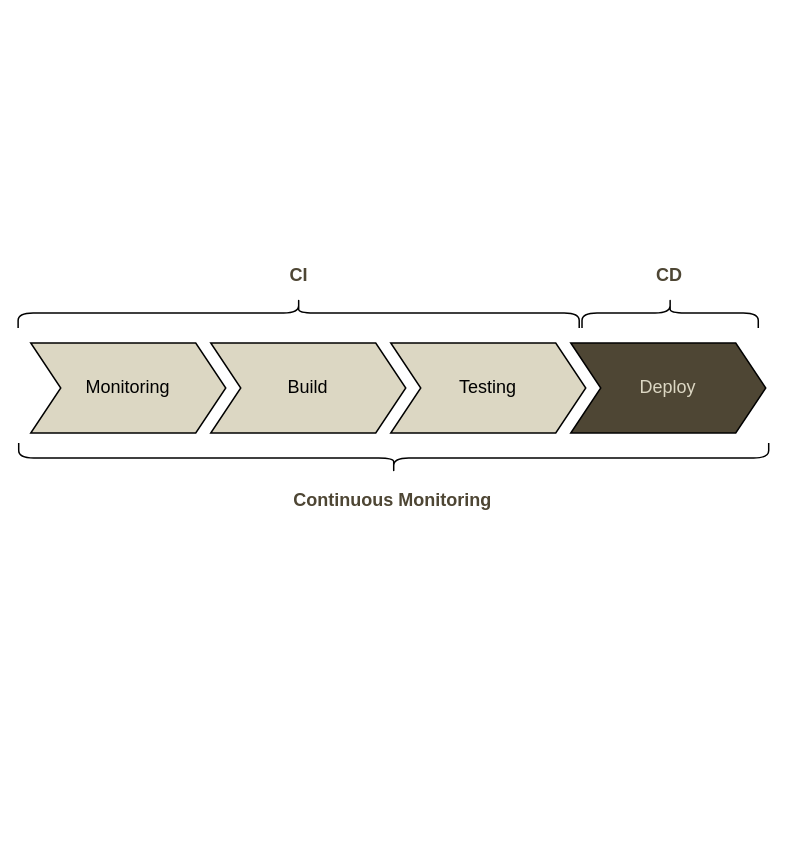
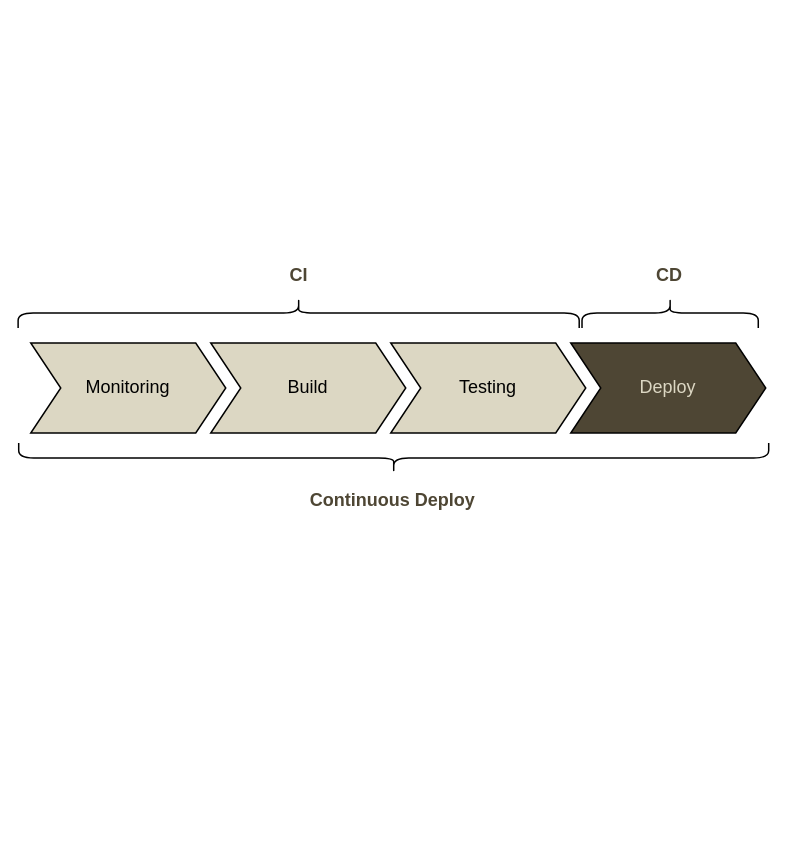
node "Continuous Monitoring": label "Continuous Monitoring" -> "Continuous Deploy"
